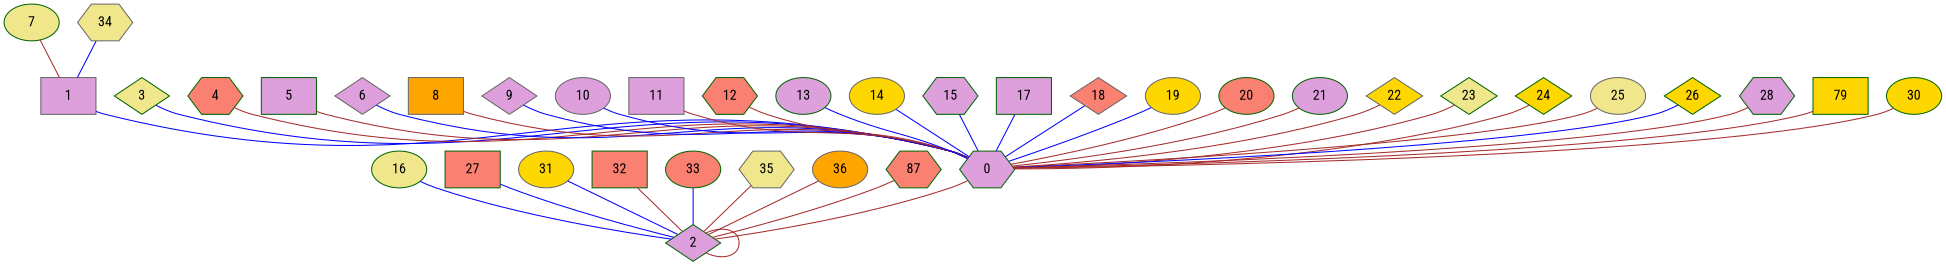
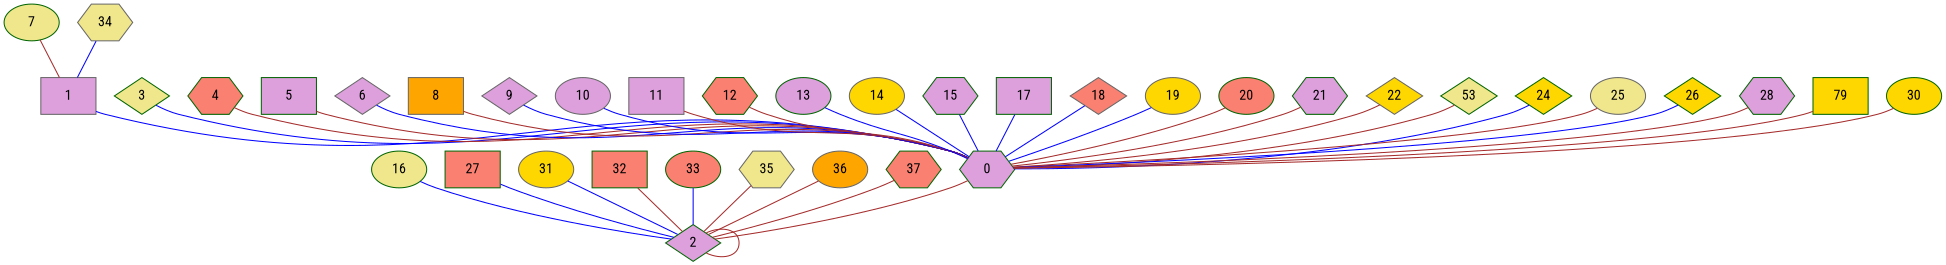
node "21": shape ellipse -> hexagon
node "23": label "23" -> "53"
edge "24" -- "0": color brown -> blue
node "87": label "87" -> "37"
